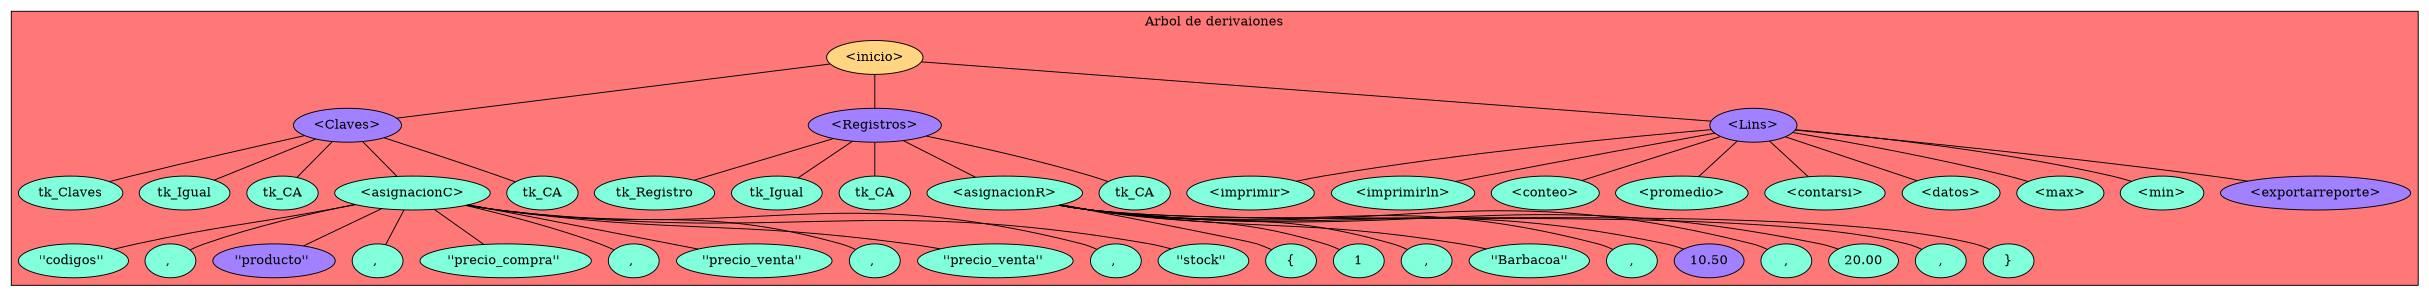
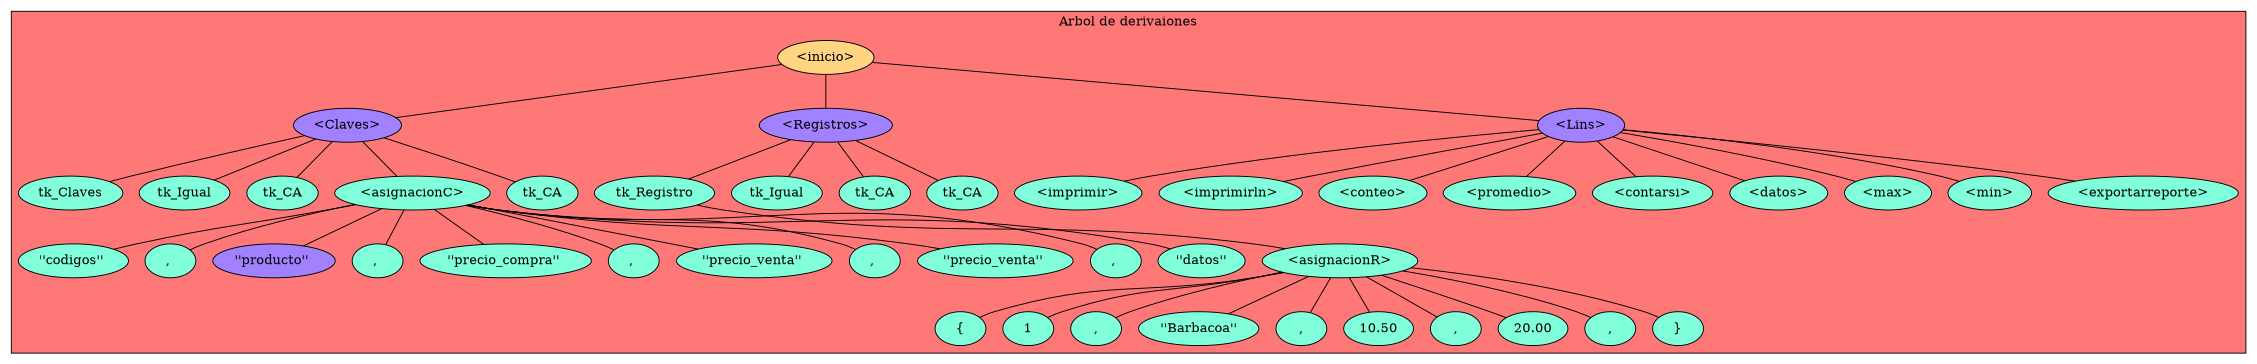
edge "<Registros>" -- "<asignacionR>": now "tk_Registro" -- "<asignacionR>"
node "<exportarreporte>": fillcolor #a181ff -> #81ffda
node "''stock''": label "''stock''" -> "''datos''"
node "10.50": fillcolor #a181ff -> #81ffda
